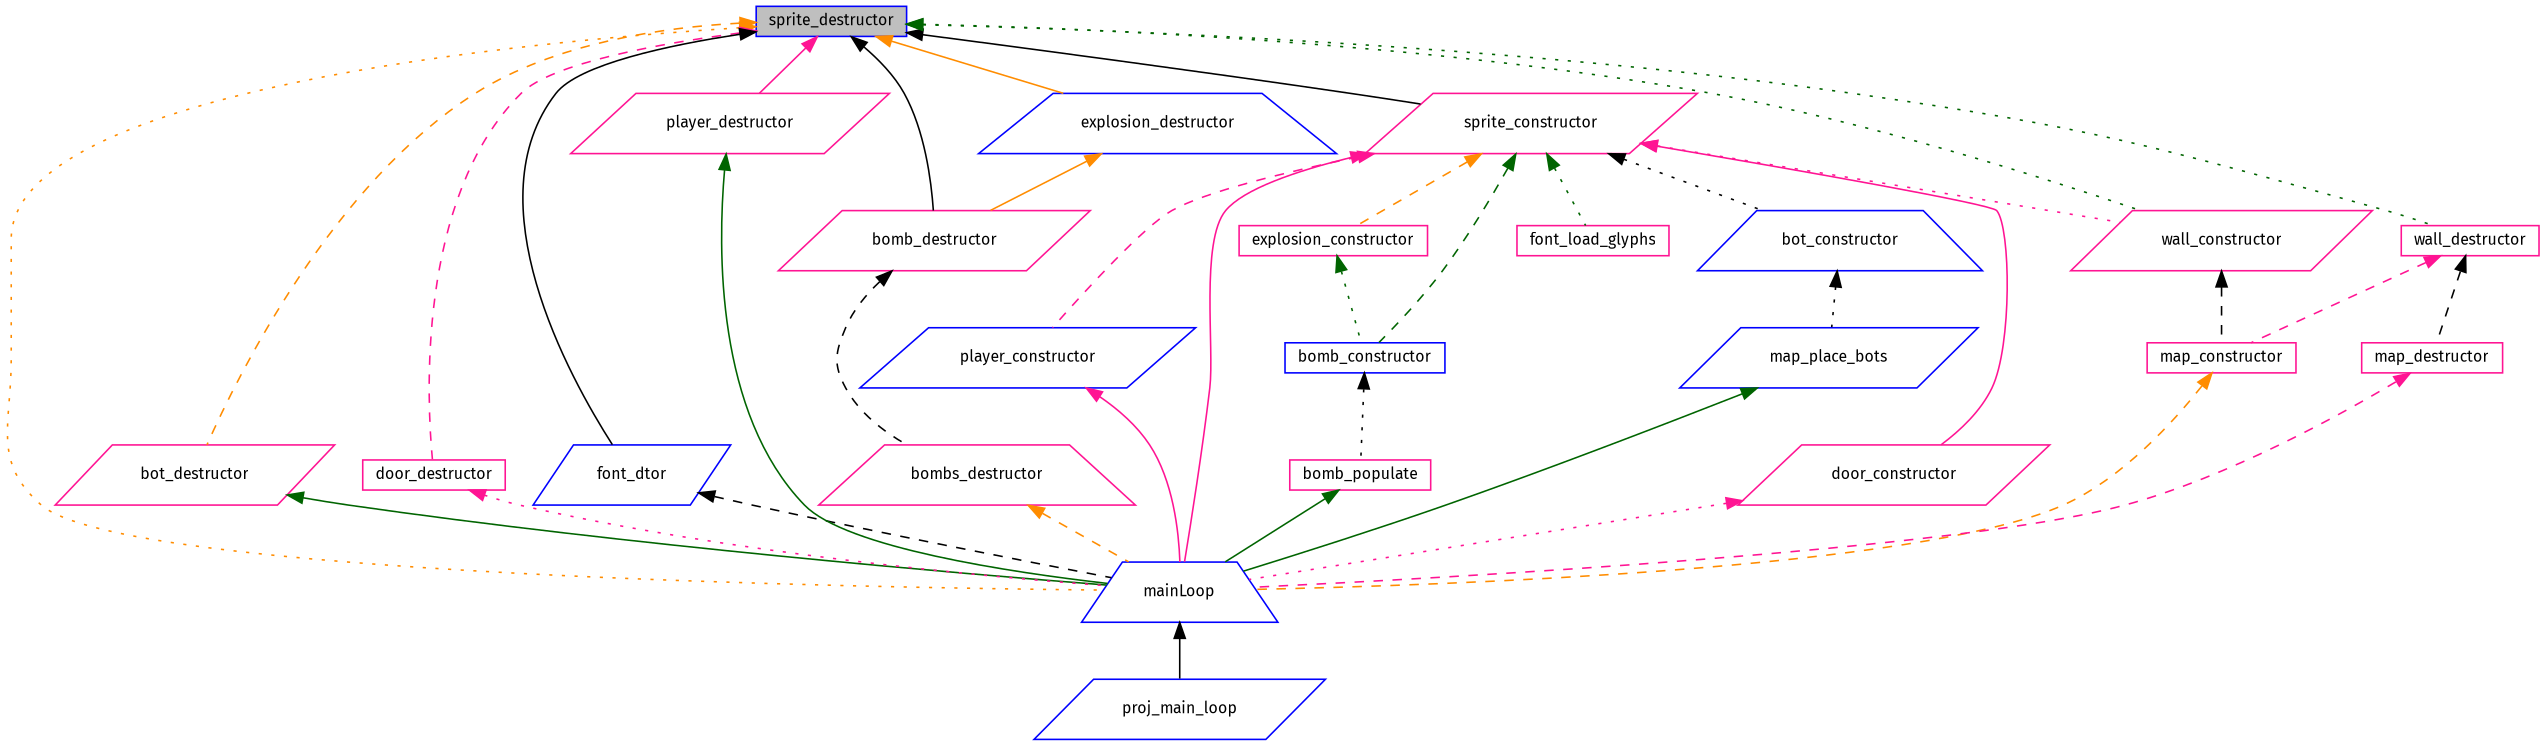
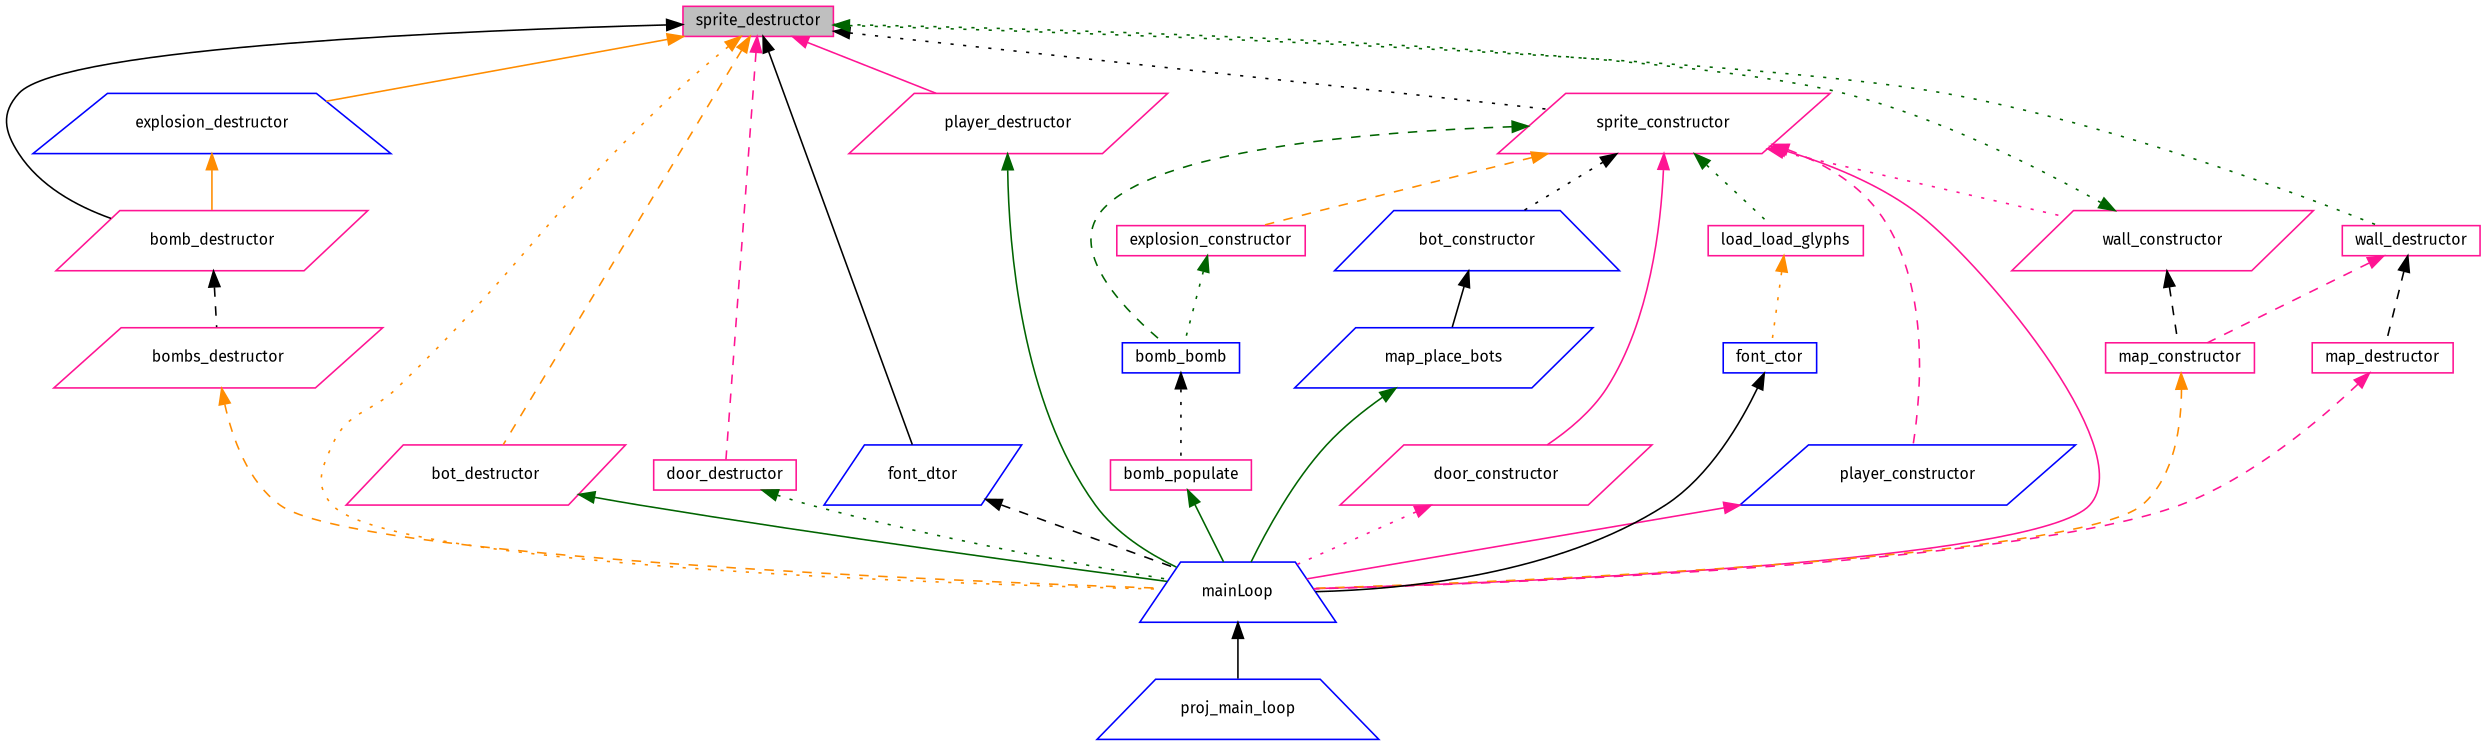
node "sprite_destructor": color blue -> deeppink
edge "sprite_constructor" -> "sprite_destructor": style solid -> dotted
edge "wall_constructor" -> "sprite_destructor": reversed
node "font_load_glyphs": label "font_load_glyphs" -> "load_load_glyphs"
edge "map_place_bots" -> "bot_constructor": style dotted -> solid
node "bomb_constructor": label "bomb_constructor" -> "bomb_bomb"
node "font_ctor": added
node "bombs_destructor": shape trapezium -> parallelogram
edge "mainLoop" -> "door_destructor": color deeppink -> darkgreen
node "proj_main_loop": shape parallelogram -> trapezium
